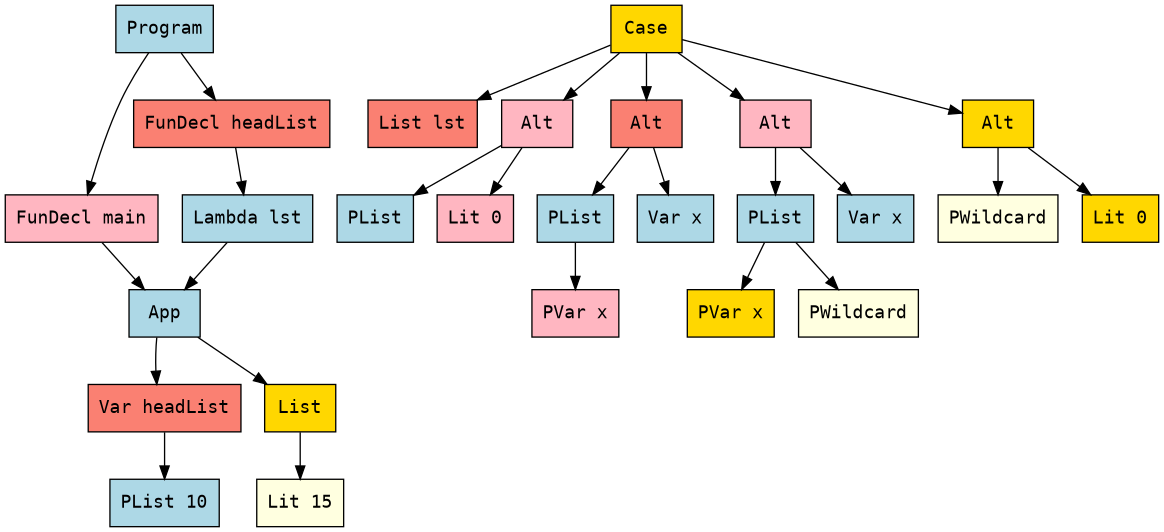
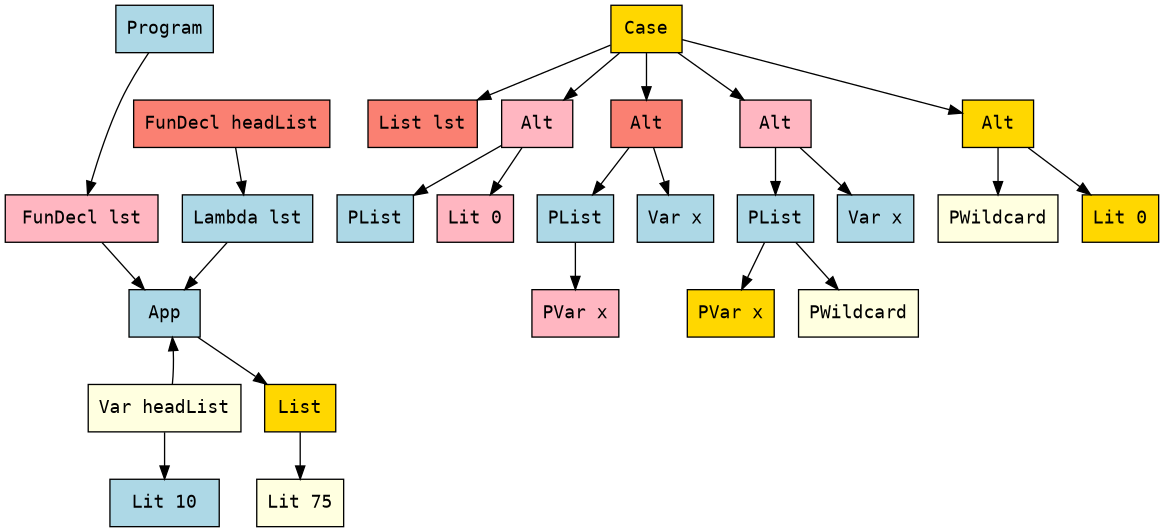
edge "Program" -> "FunDecl headList": removed
node "FunDecl main": label "FunDecl main" -> "FunDecl lst"
edge "App" -> "Var headList": reversed
node "Var headList": fillcolor salmon -> lightyellow
node "PList 10": label "PList 10" -> "Lit 10"
node "Lit 15": label "Lit 15" -> "Lit 75"
